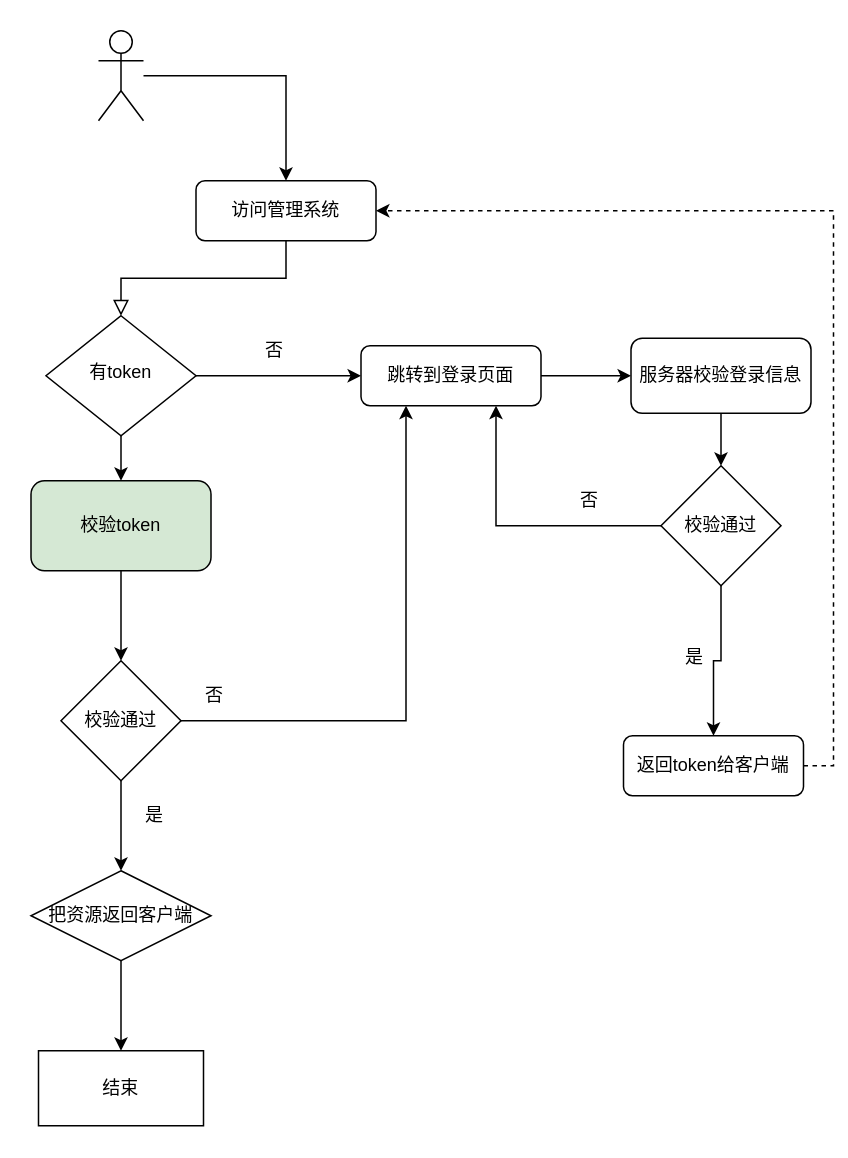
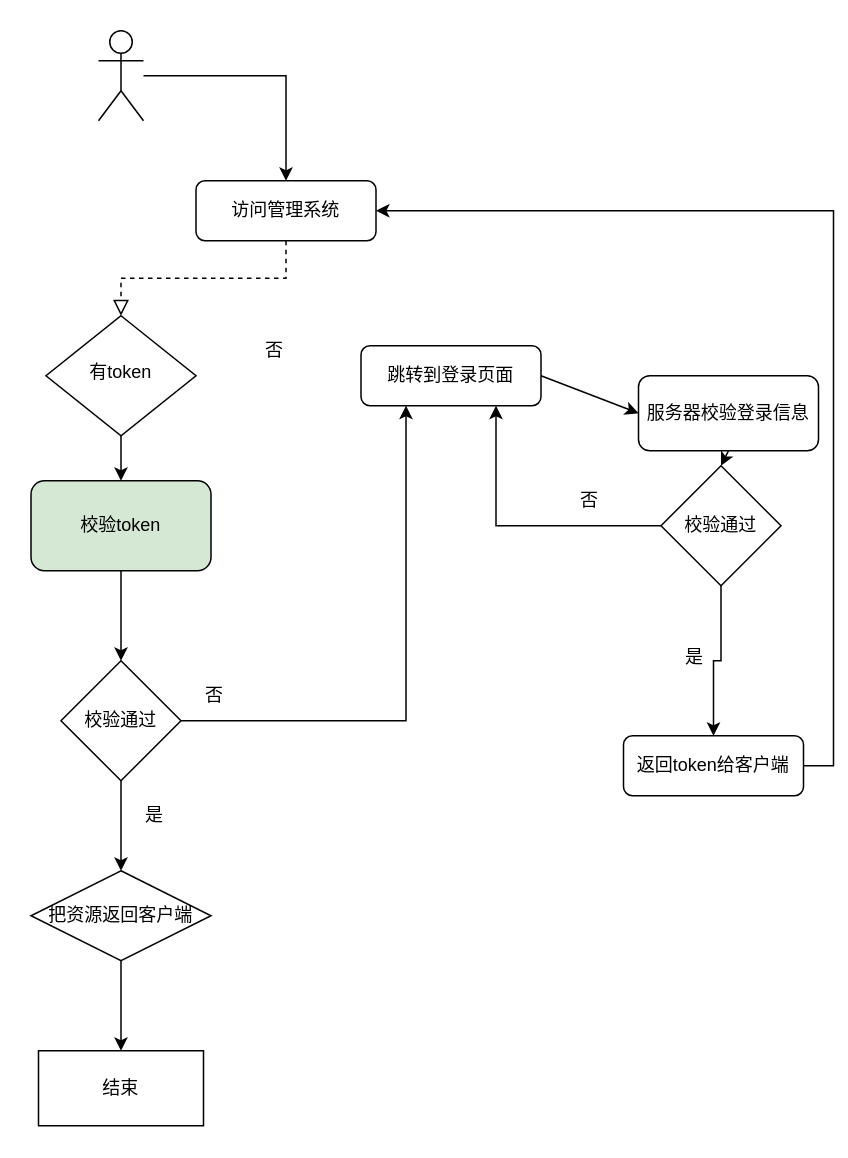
edge "访问管理系统" -> "有token": style solid -> dashed
edge "返回token给客户端" -> "访问管理系统": style dashed -> solid
edge "有token" -> "跳转到登录页面": removed
node "服务器校验登录信息": moved (721, 376) -> (728, 413)
